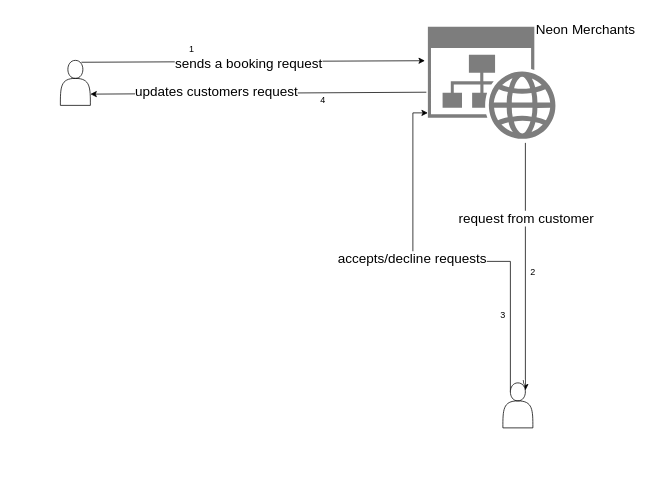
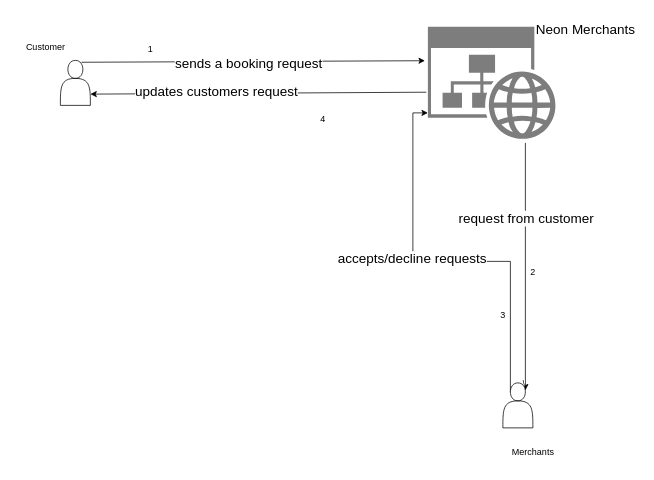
node "Customer": added
node "1": moved (192, 49) -> (150, 49)
node "4": moved (323, 100) -> (323, 119)
node "Merchants": added
